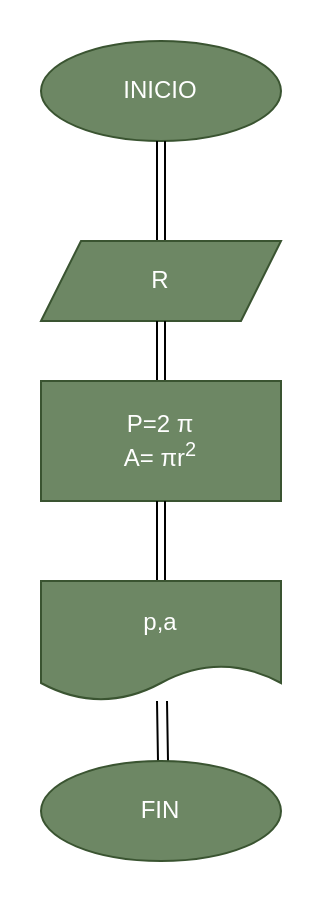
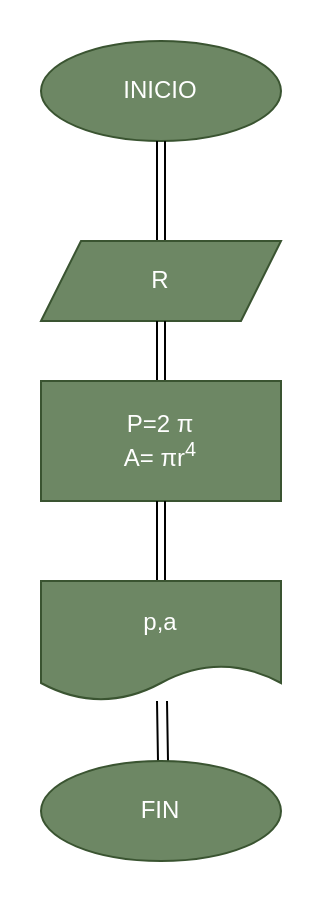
node "P=2 π A= πr2": label "P=2 π A= πr2" -> "P=2 π A= πr4"
